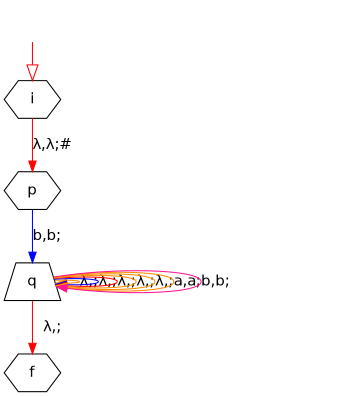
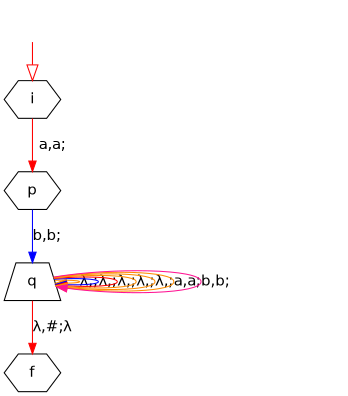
edge "i" -> "p": label "λ,λ;#" -> "a,a;"
edge "q" -> "f": label "λ,;" -> "λ,#;λ"
